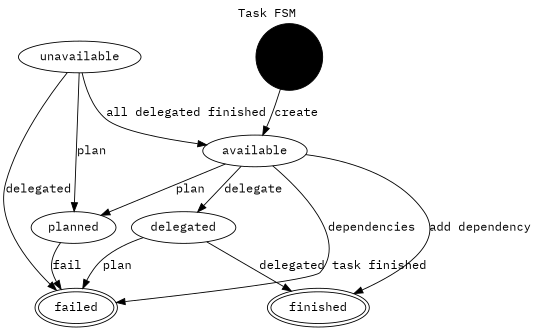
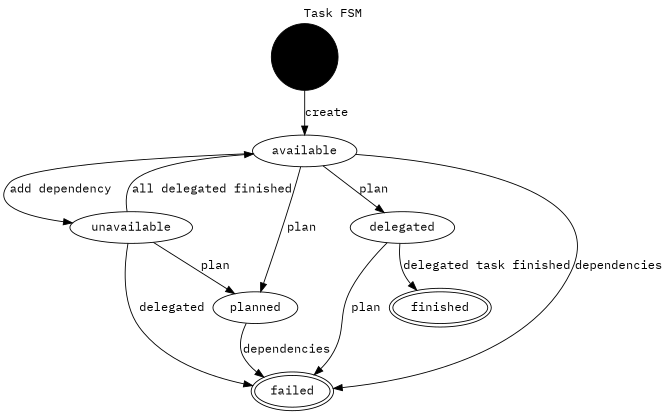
edge "available" -> "delegated": label "delegate" -> "plan"
edge "available" -> "finished": now "available" -> "unavailable"
edge "planned" -> "failed": label "fail" -> "dependencies"
